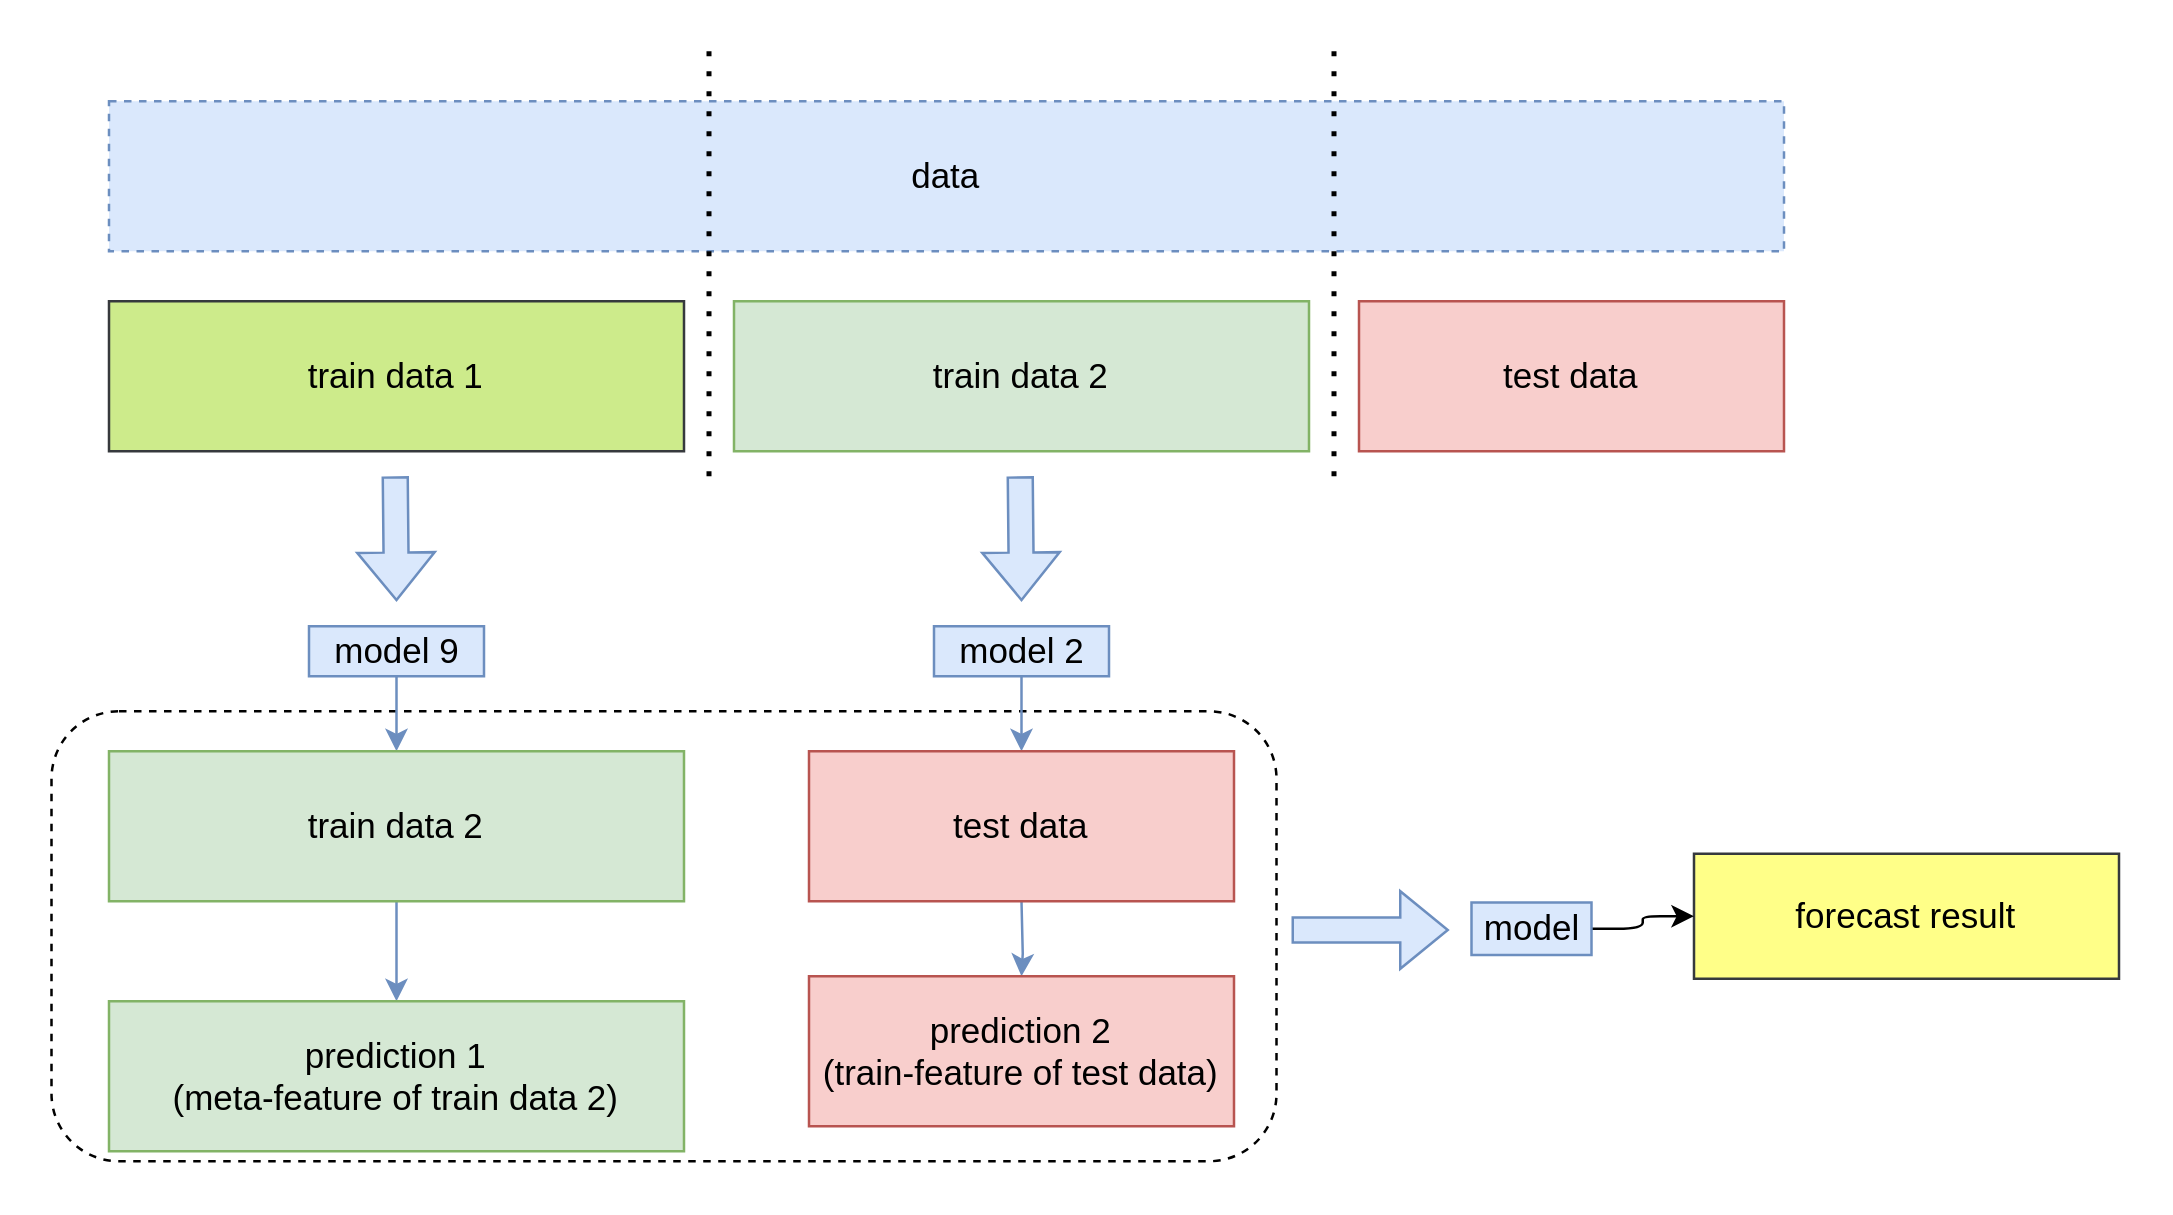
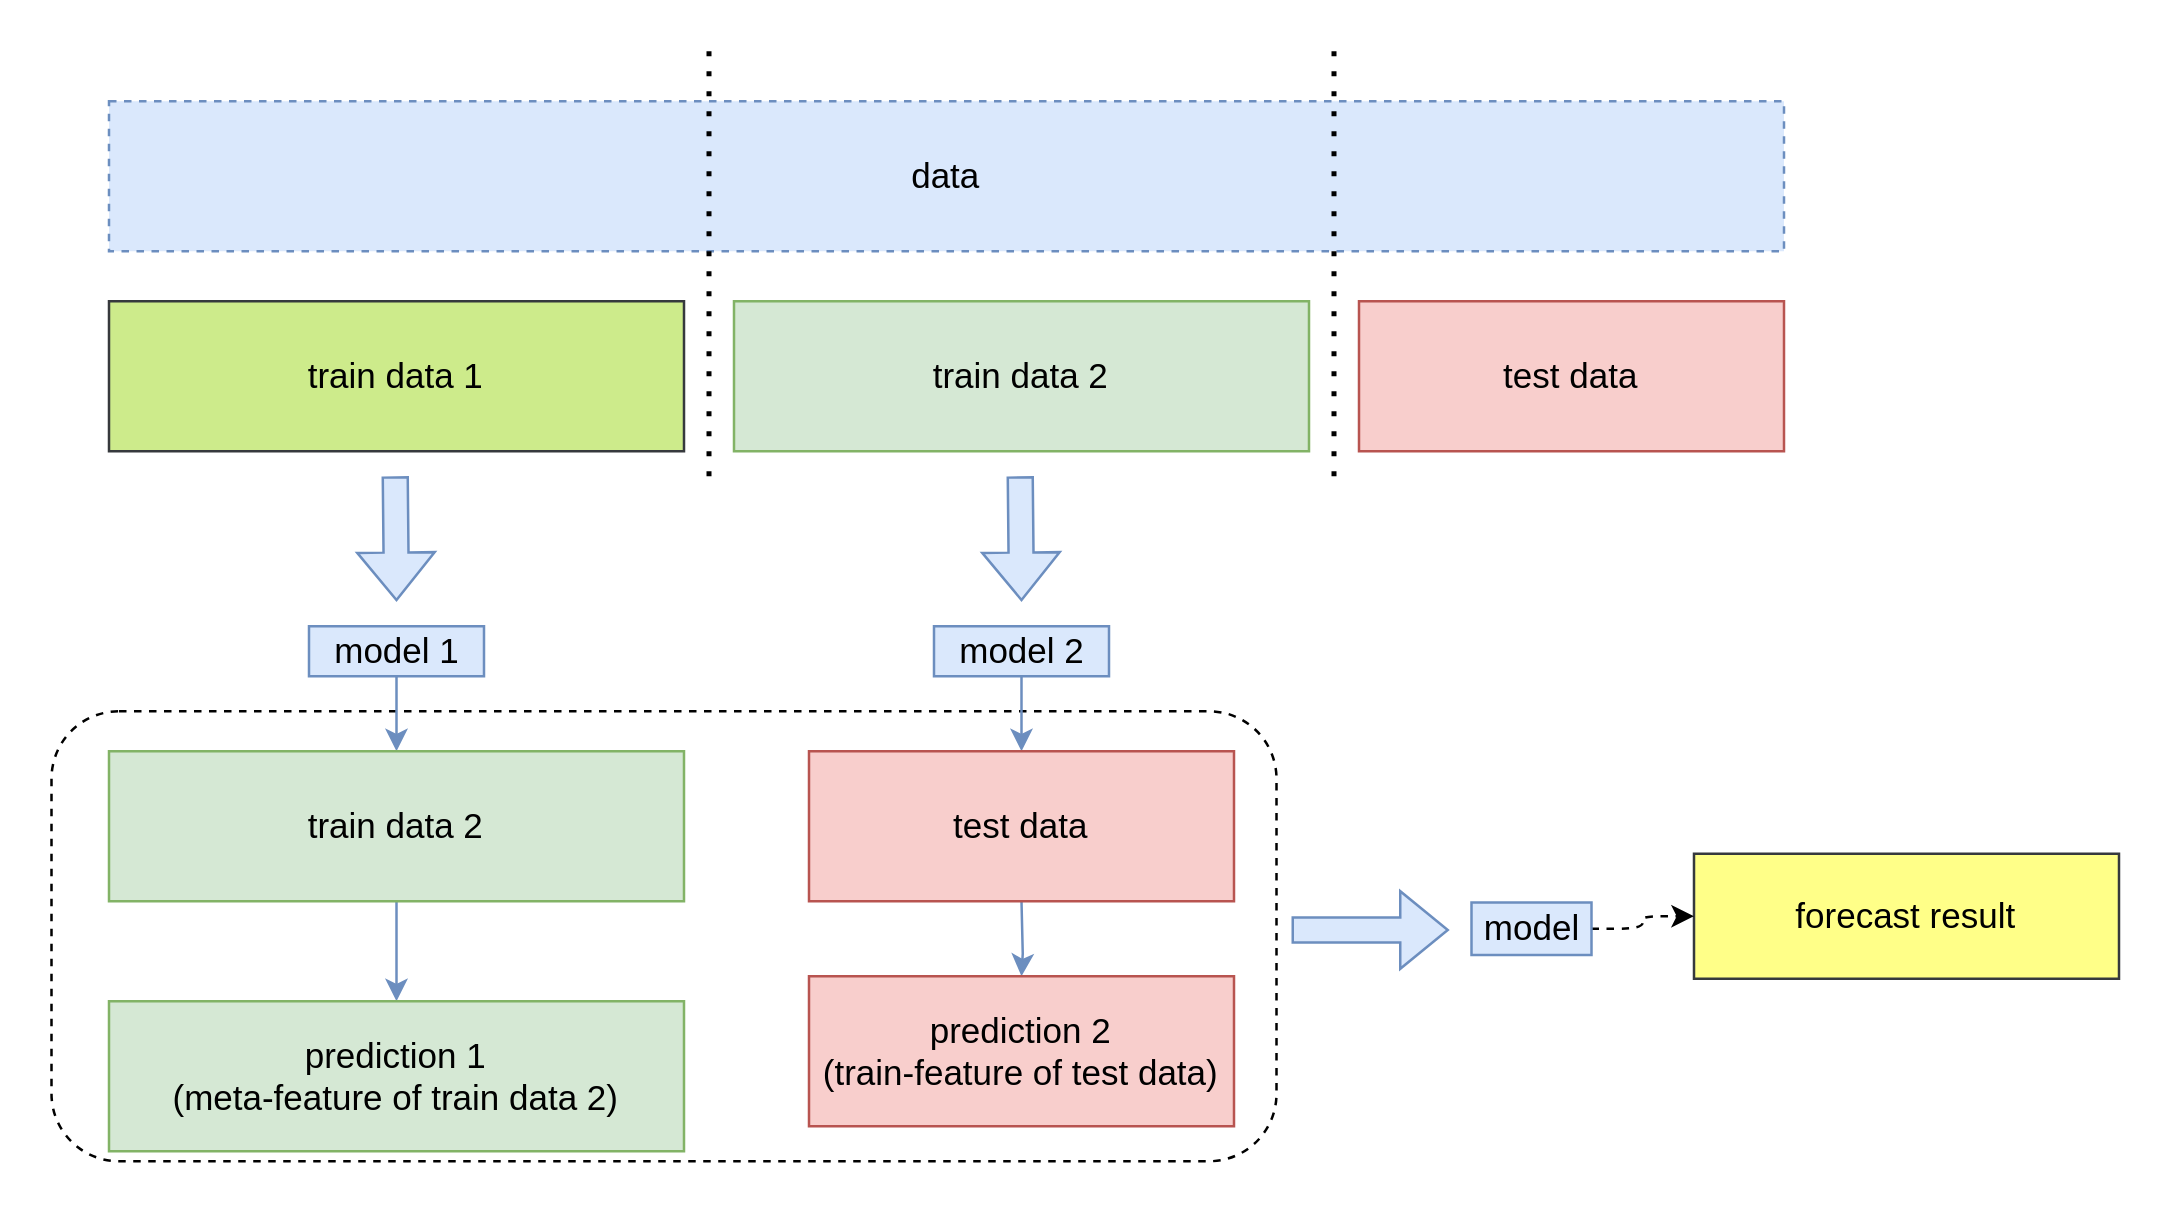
node "model 9": label "model 9" -> "model 1"
edge "model" -> "forecast result": style solid -> dashed
